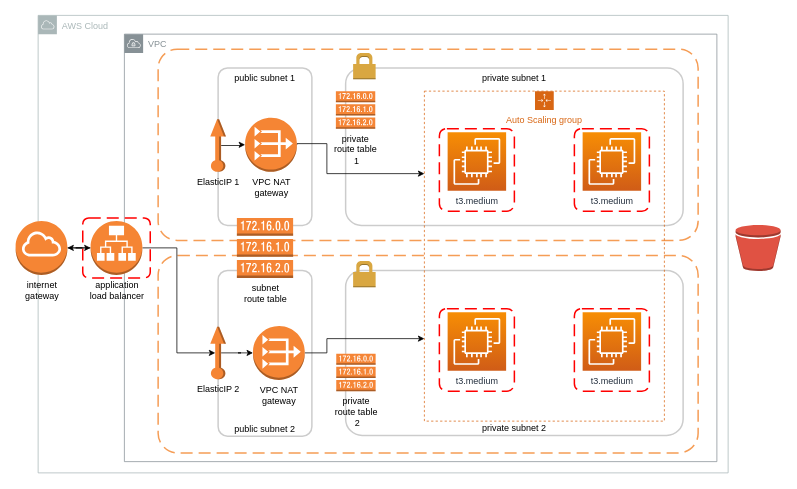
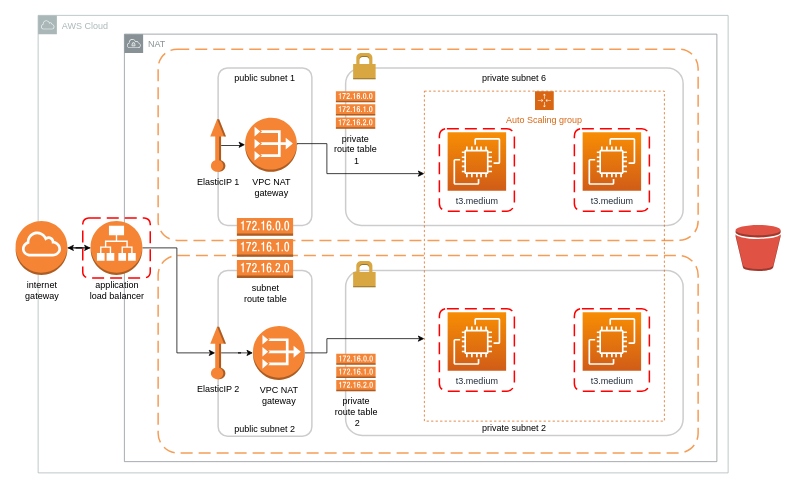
node "VPC": label "VPC" -> "NAT"
node "private subnet 1": label "private subnet 1" -> "private subnet 6"
